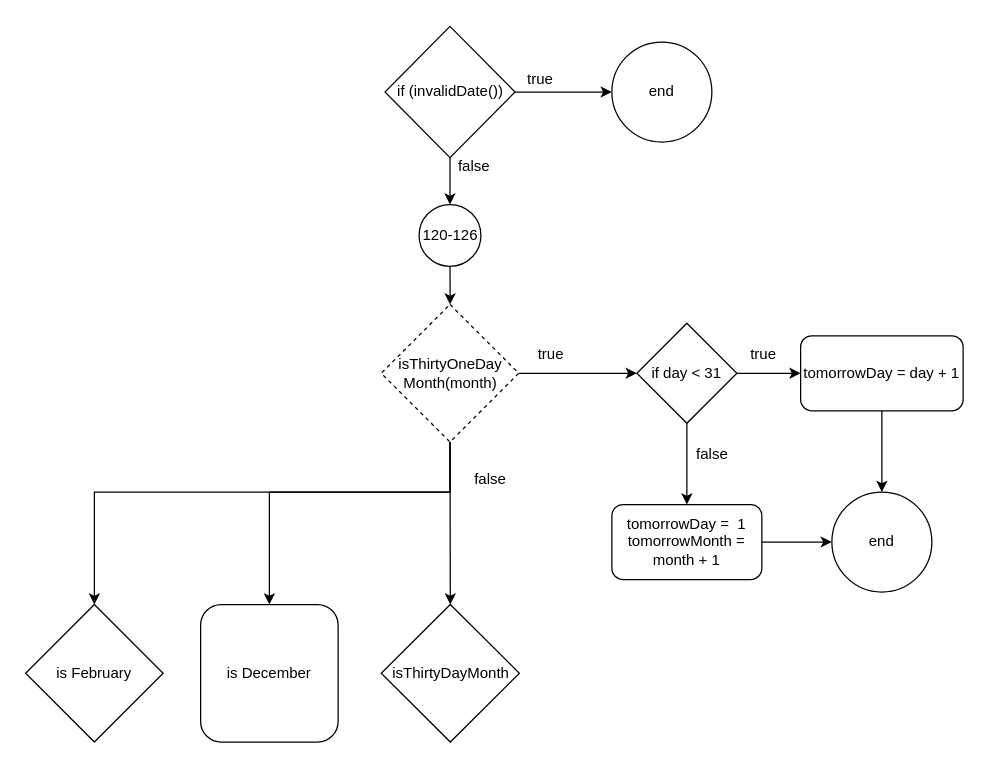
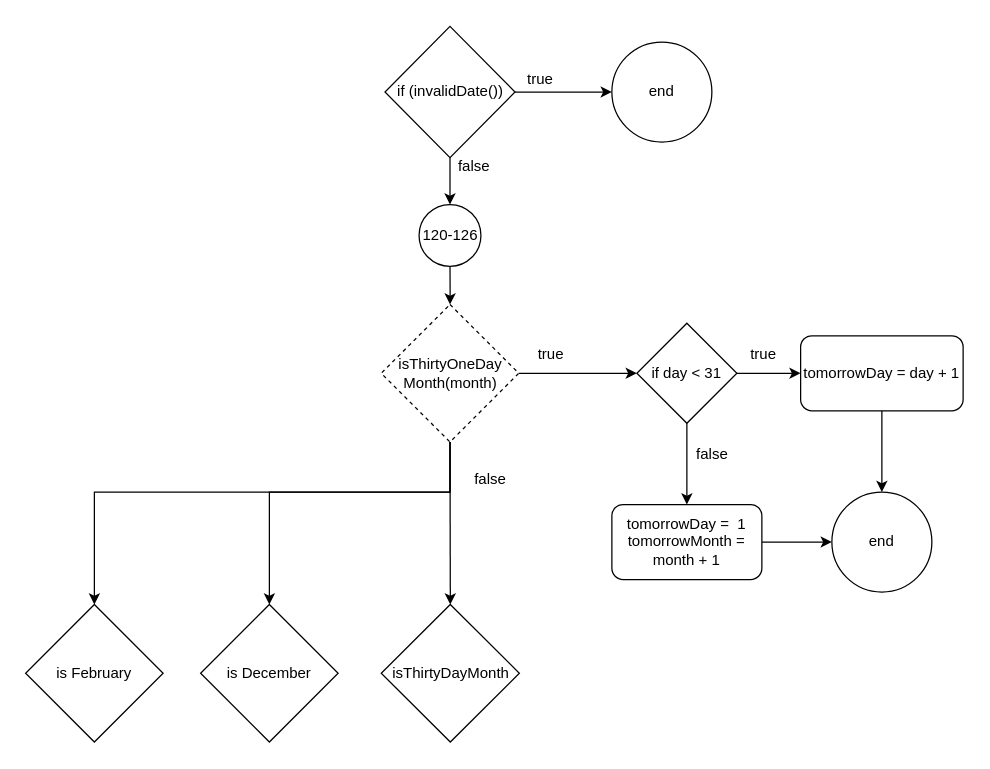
node "is December": shape rounded rectangle -> diamond
